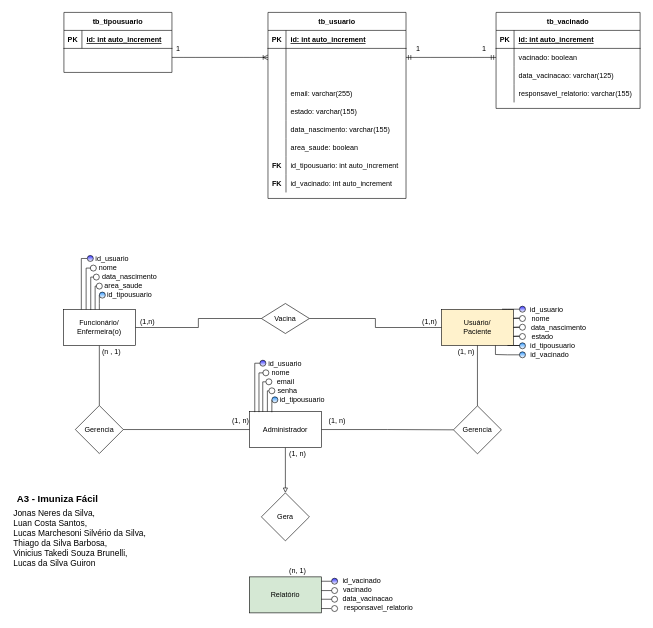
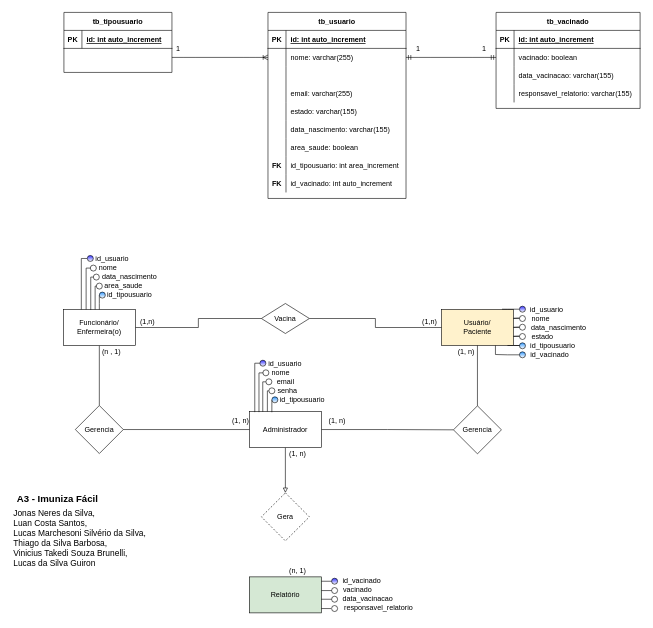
node "nome: varchar(255)": added
node "data_vacinacao: varchar(125)": label "data_vacinacao: varchar(125)" -> "data_vacinacao: varchar(155)"
node "id_tipousuario: int auto_increment": label "id_tipousuario: int auto_increment" -> "id_tipousuario: int area_increment"
node "Gera": style solid -> dashed
